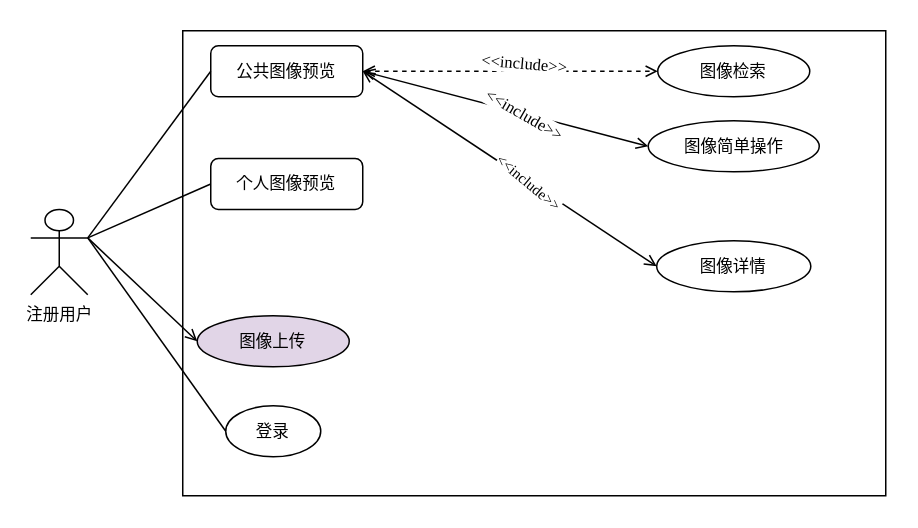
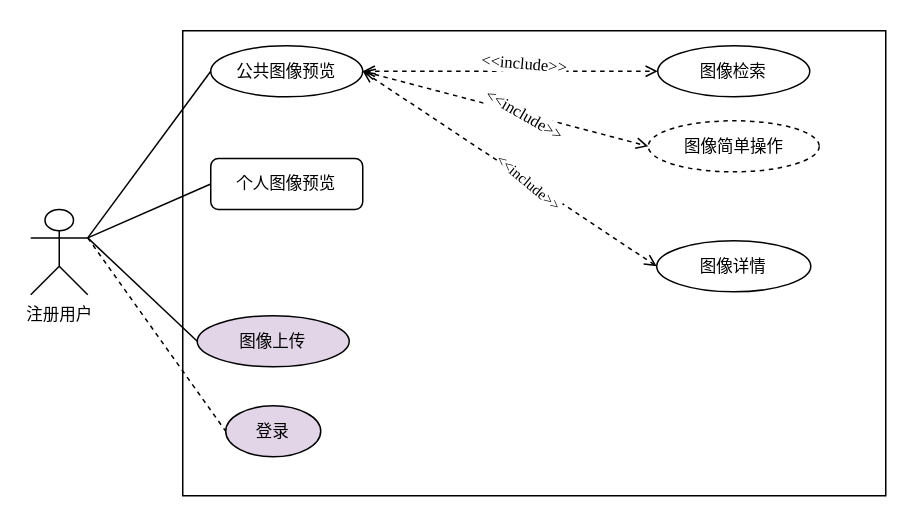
node "公共图像预览": shape rounded rectangle -> ellipse
edge "公共图像预览" -- "图像简单操作": style solid -> dashed
edge "公共图像预览" -- "图像详情": style solid -> dashed
node "图像简单操作": style solid -> dashed
edge "注册用户" -> "图像上传": arrowhead open -> none
edge "注册用户" -- "登录": style solid -> dashed
node "登录": fillcolor #ffffff -> #e1d5e7
